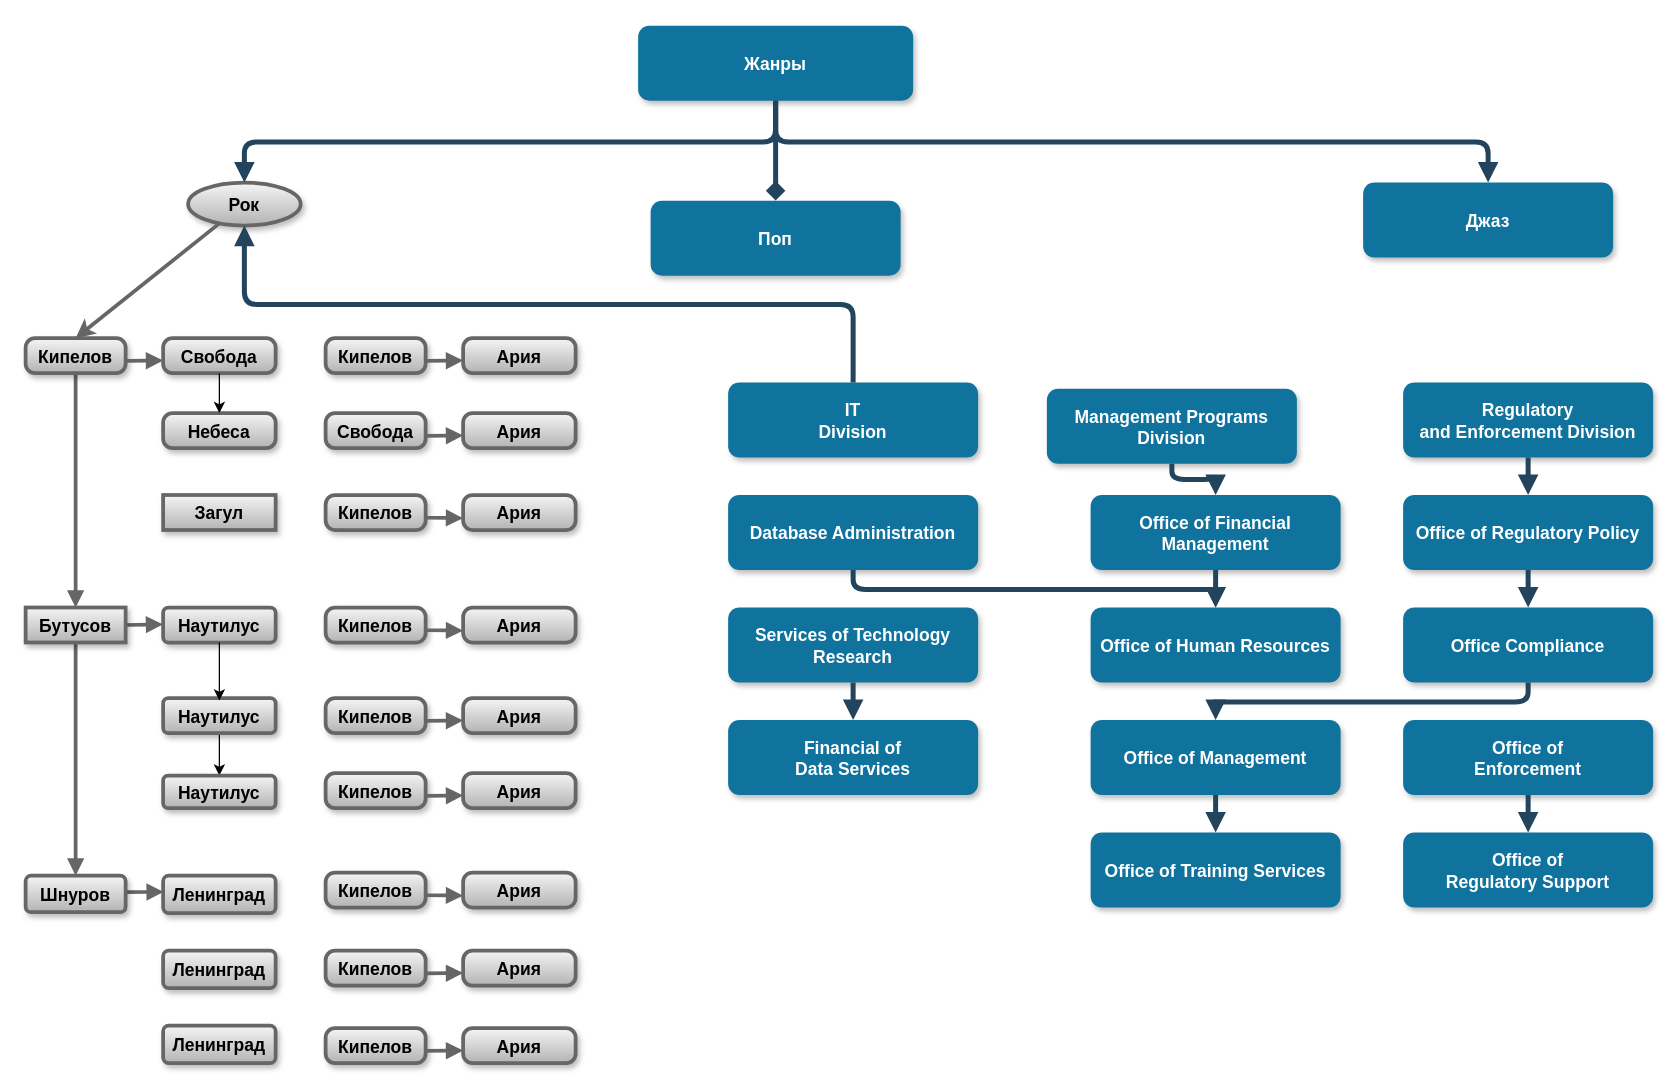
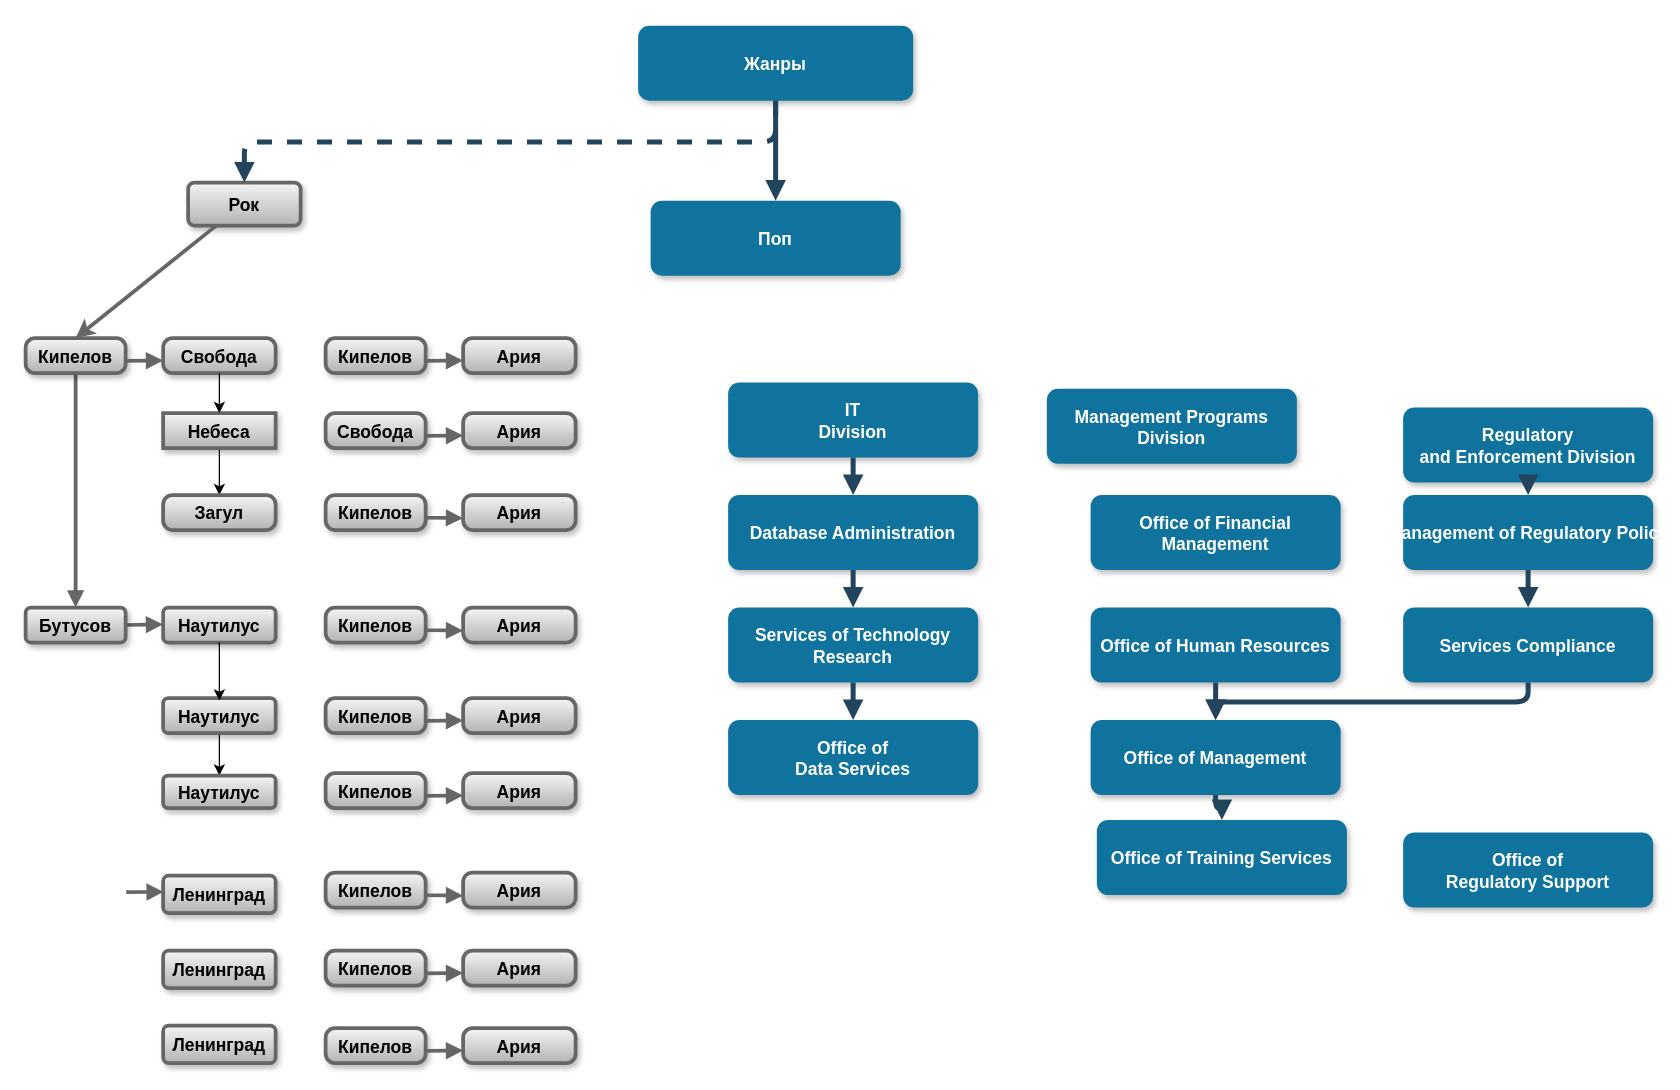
edge "Жанры" -> "Рок": style solid -> dashed
edge "Жанры" -> "Джаз": removed
edge "Жанры" -> "Поп": arrowhead diamond -> block
node "Рок": shape ellipse -> rounded rectangle
node "Джаз": removed
edge "IT Division" -> "Рок": now "IT Division" -> "Database Administration"
node "Regulatory and Enforcement Division": moved (1528, 420) -> (1528, 445)
node "Небеса": shape rounded rectangle -> rectangle
edge "Небеса" -> "Загул": added
edge "Management Programs Division" -> "Office of Financial Management": removed
node "Загул": shape rectangle -> rounded rectangle
node "Office of Regulatory Policy": label "Office of Regulatory Policy" -> "Management of Regulatory Policy"
edge "Office of Financial Management" -> "Office of Human Resources": removed
edge "Database Administration" -> "Office of Human Resources": now "Database Administration" -> "Services of Technology Research"
node "Бутусов": shape rectangle -> rounded rectangle
node "Office Compliance": label "Office Compliance" -> "Services Compliance"
edge "Office of Human Resources" -> "Office of Management": added
node "Financial of Data Services": label "Financial of Data Services" -> "Office of Data Services"
edge "Бутусов" -> "Шнуров": removed
node "Office of Enforcement": removed
edge "Office of Enforcement" -> "Office of Regulatory Support": removed
node "Office of Training Services": moved (1216, 870) -> (1222, 858)
node "Шнуров": removed
